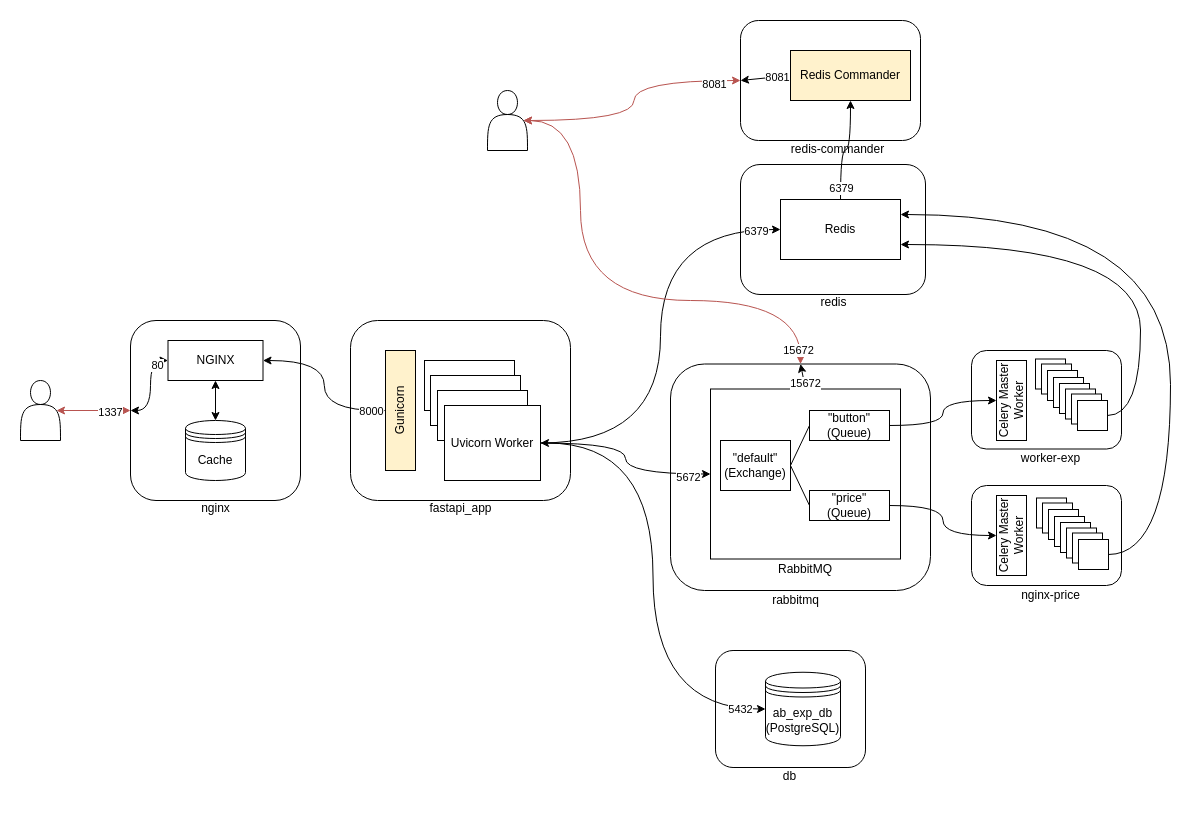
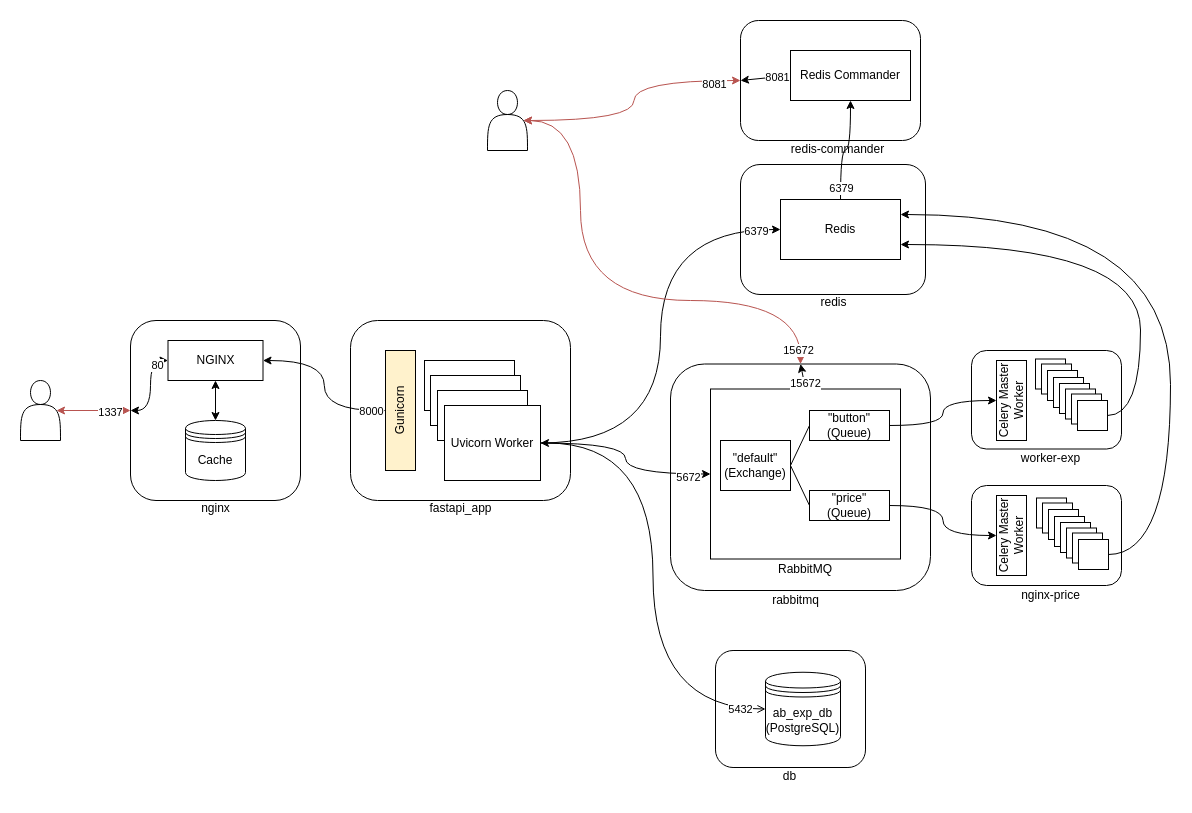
node "Redis Commander": fillcolor #fff2cc -> #ffffff
edge "Uvicorn Worker" -- "ab_exp_db (PostgreSQL)": arrowhead classic -> open
